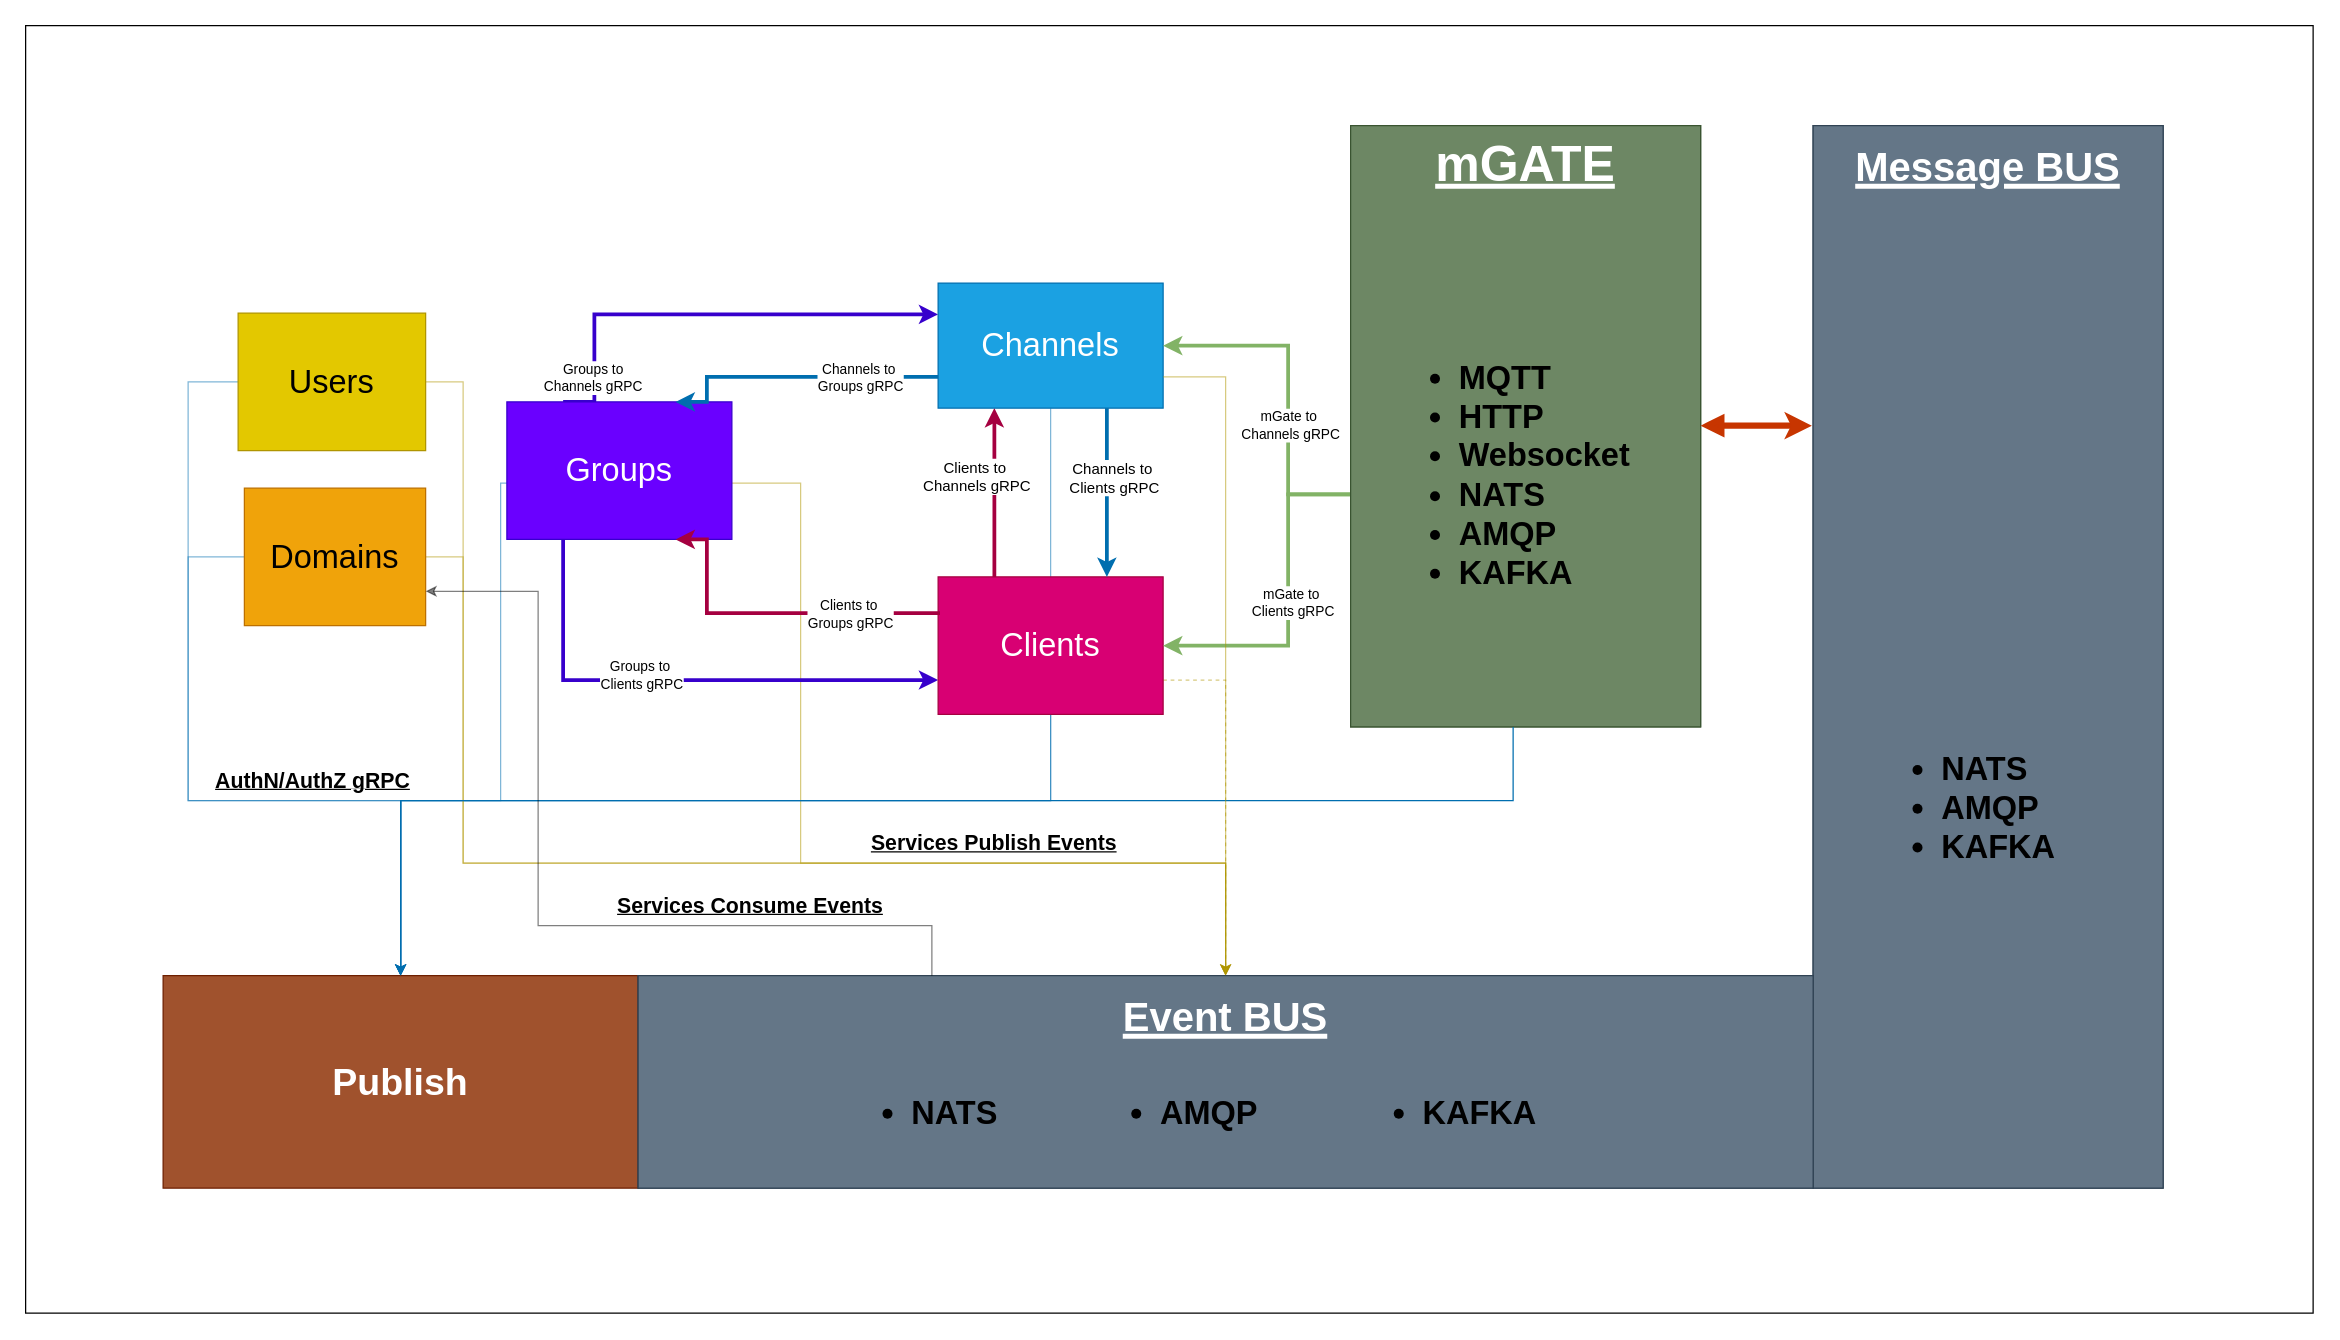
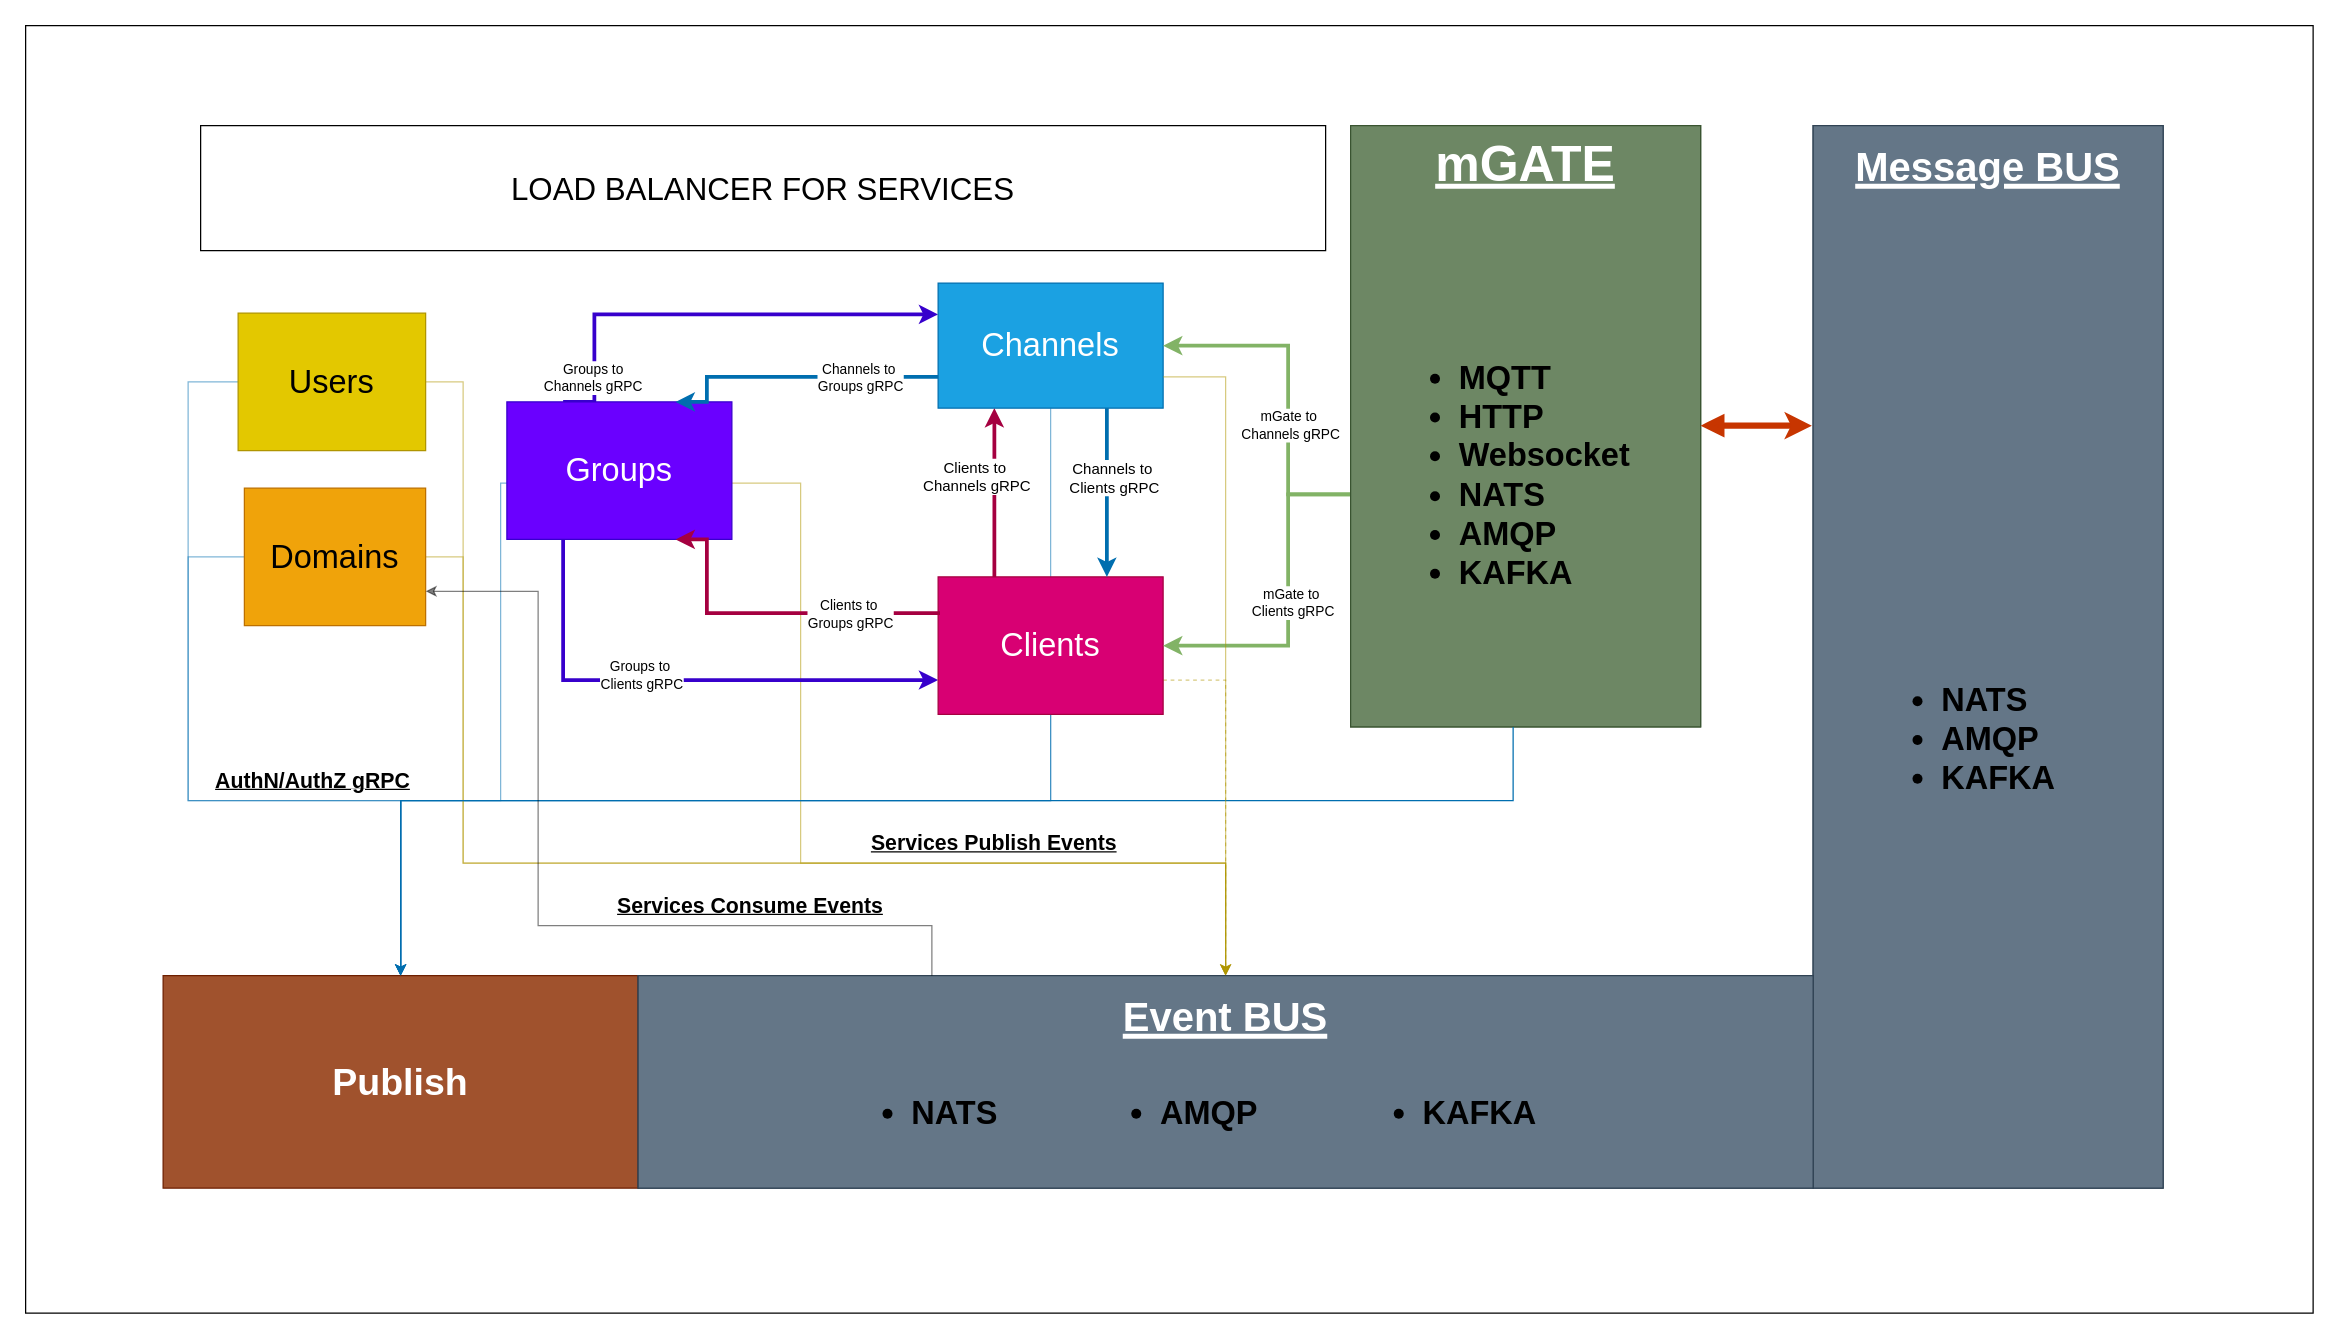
node "LOAD BALANCER FOR SERVICES": added
node "NATS AMQP KAFKA": moved (1988, 808) -> (1988, 739)
